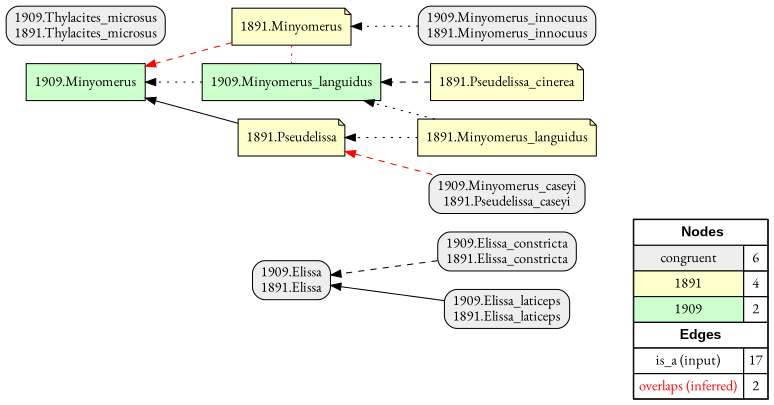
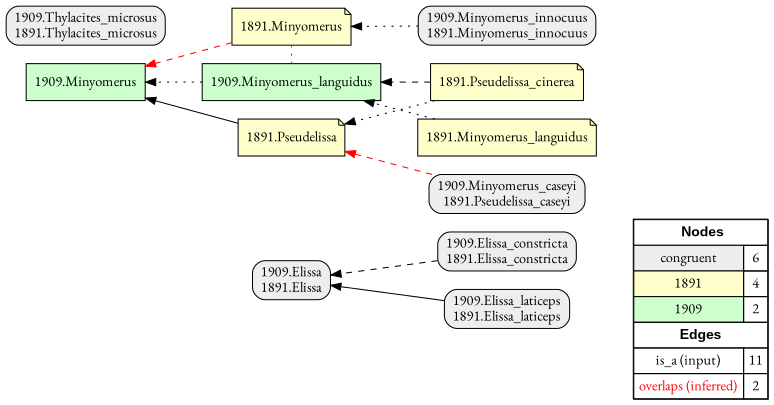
edge "1891.Minyomerus_languidus" -> "1891.Pseudelissa": now "1891.Pseudelissa_cinerea" -> "1891.Pseudelissa"
node "Nodes": text "17" -> "11"
